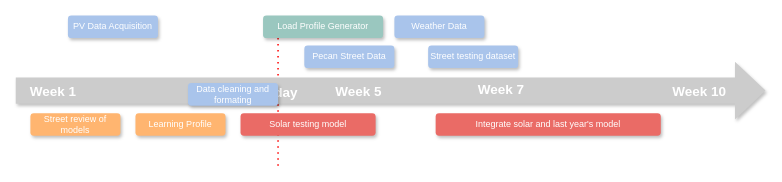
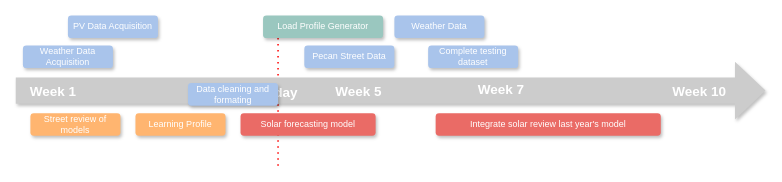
node "Weather Data Acquisition": added
node "Street testing dataset": label "Street testing dataset" -> "Complete testing dataset"
node "Solar testing model": label "Solar testing model" -> "Solar forecasting model"
node "Integrate solar and last year's model": label "Integrate solar and last year's model" -> "Integrate solar review last year's model"
